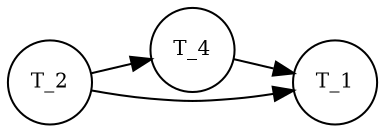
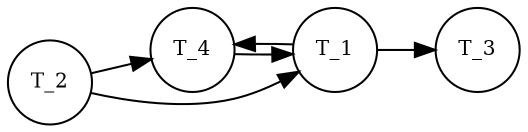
edge "T_1" -> "T_4": added
node "T_3": added
